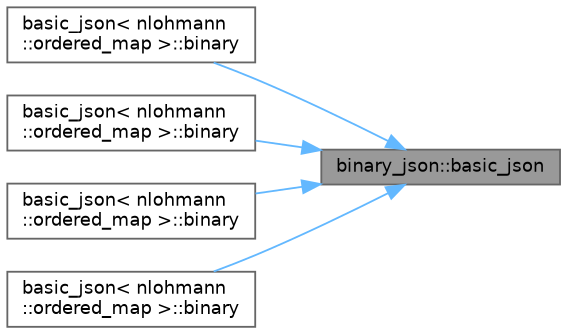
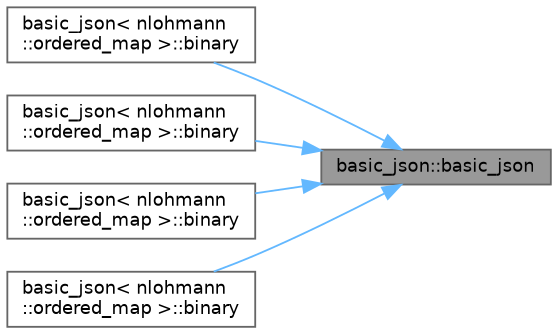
node "binary_json::basic_json": label "binary_json::basic_json" -> "basic_json::basic_json"
